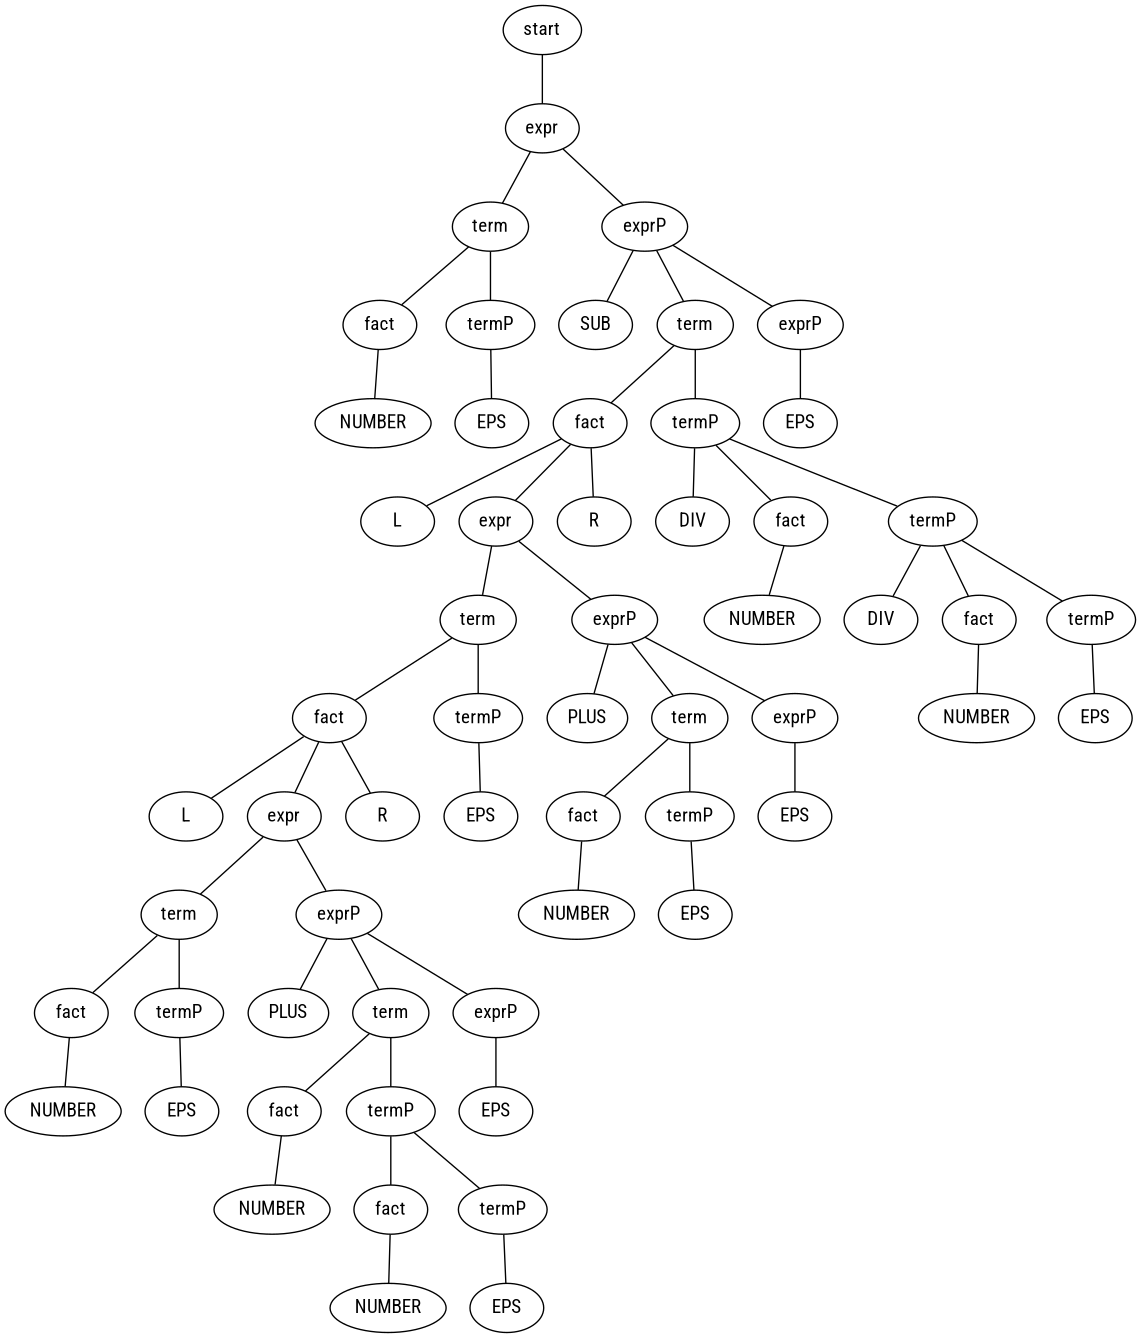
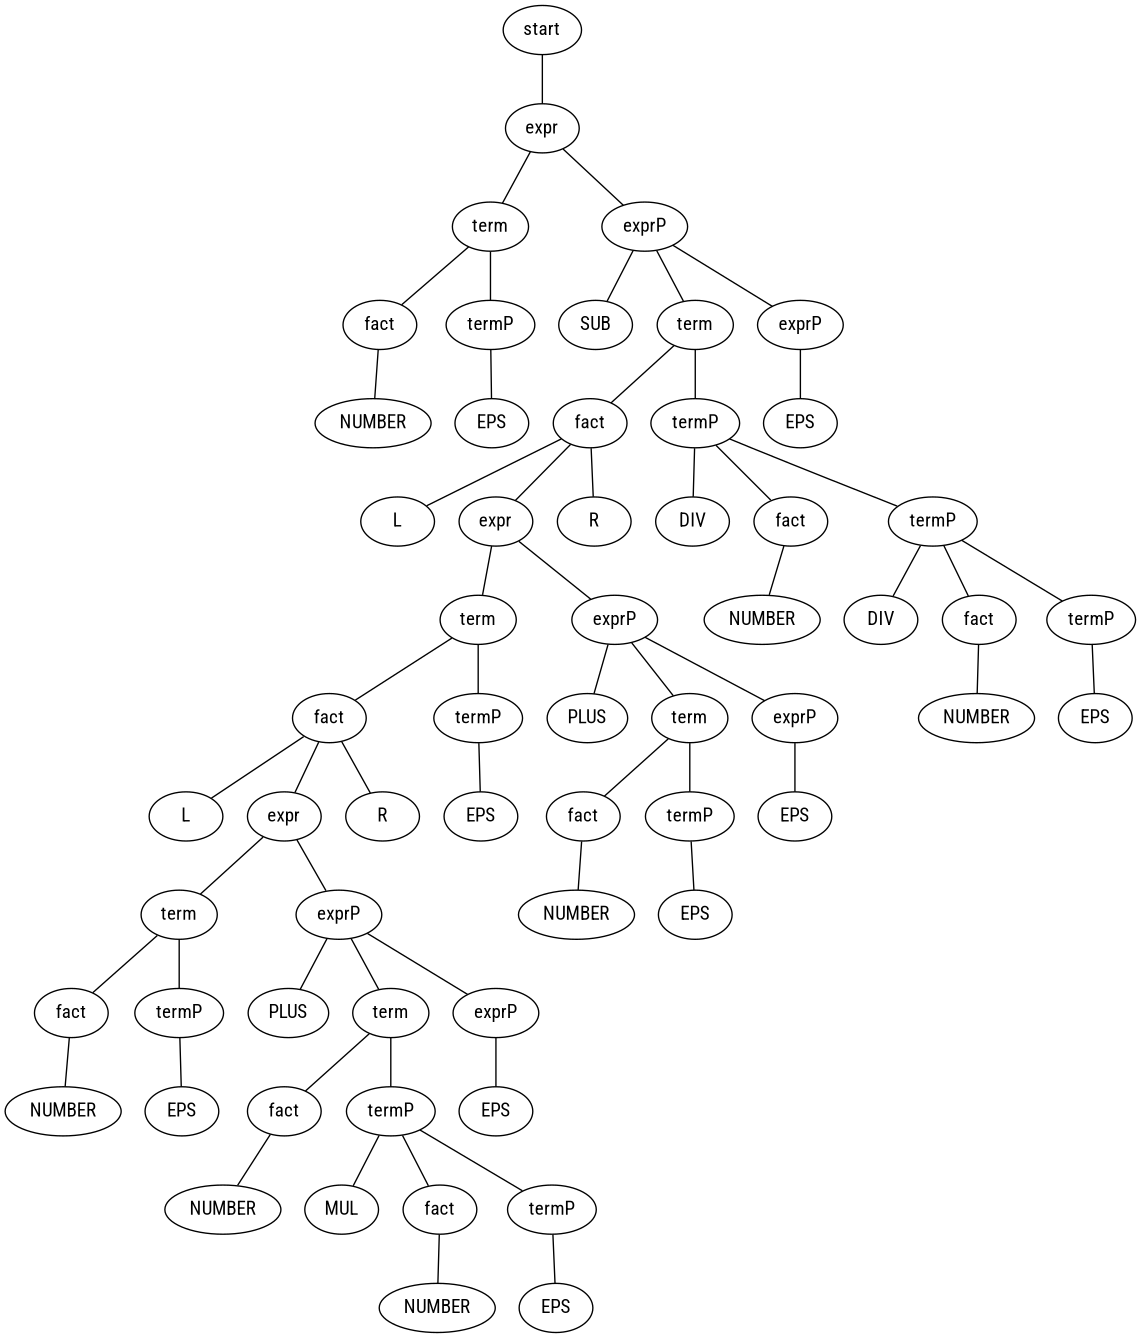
node "MUL": added
